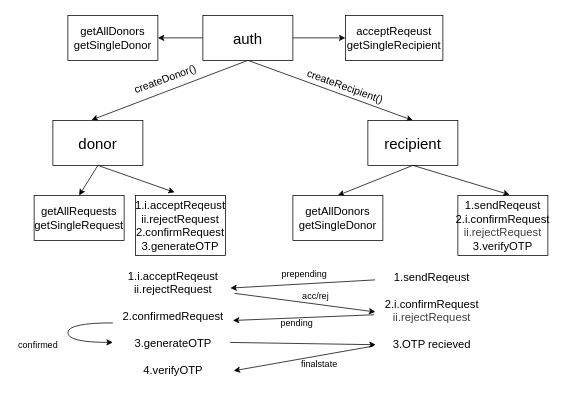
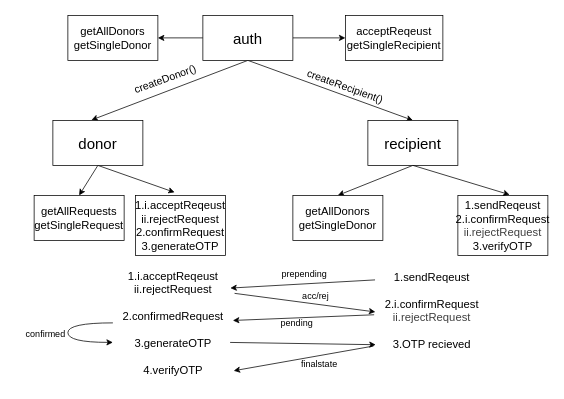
node "confirmed": moved (38, 345) -> (45, 334)
